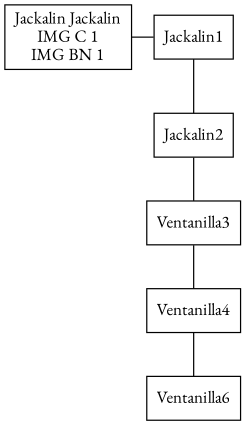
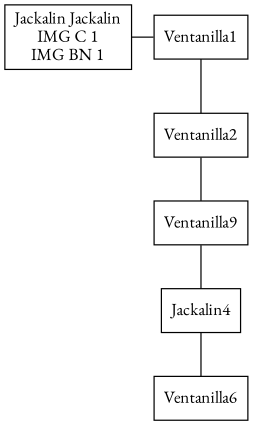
node "Jackalin1": label "Jackalin1" -> "Ventanilla1"
node "Jackalin2": label "Jackalin2" -> "Ventanilla2"
node "Ventanilla3": label "Ventanilla3" -> "Ventanilla9"
node "Ventanilla4": label "Ventanilla4" -> "Jackalin4"
